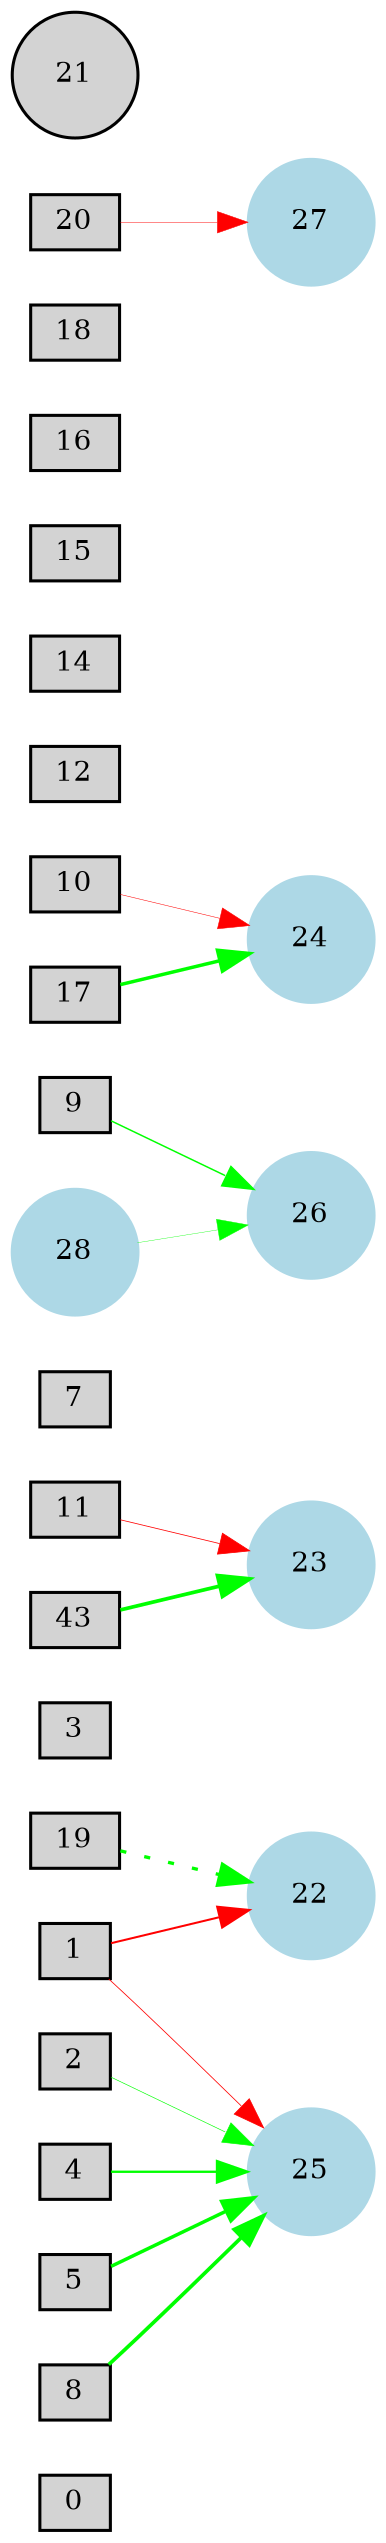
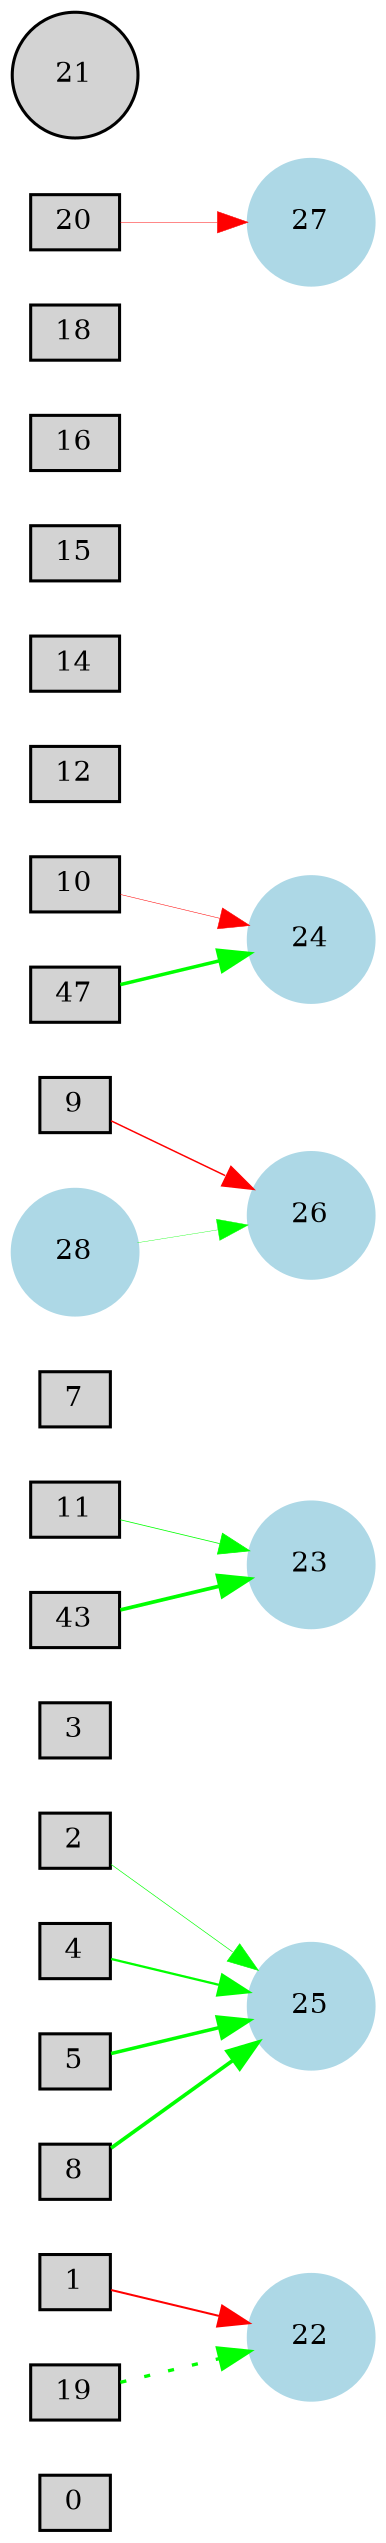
node "17": label "17" -> "47"
edge "9" -> "26": color green -> red
edge "11" -> "23": color red -> green
edge "1" -> "25": removed
